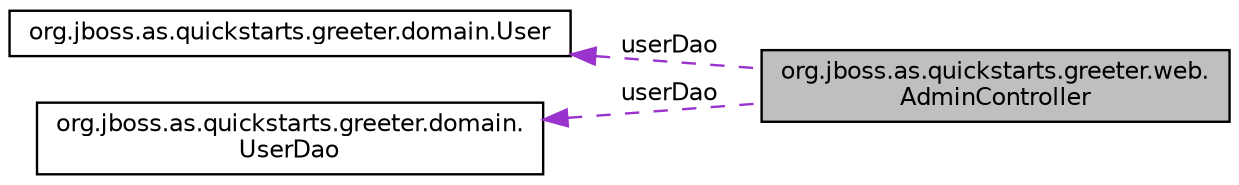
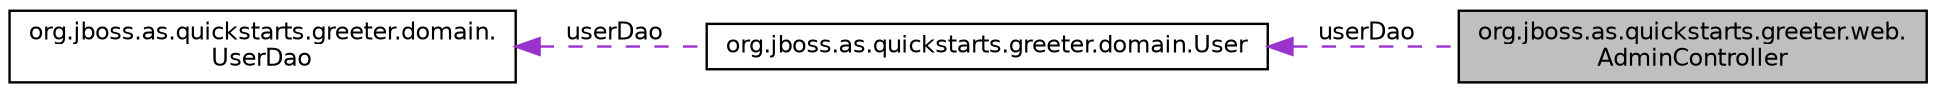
edge "org.jboss.as.quickstarts.greeter.web. AdminController" -> "org.jboss.as.quickstarts.greeter.domain. UserDao": now "org.jboss.as.quickstarts.greeter.domain.User" -> "org.jboss.as.quickstarts.greeter.domain. UserDao"
